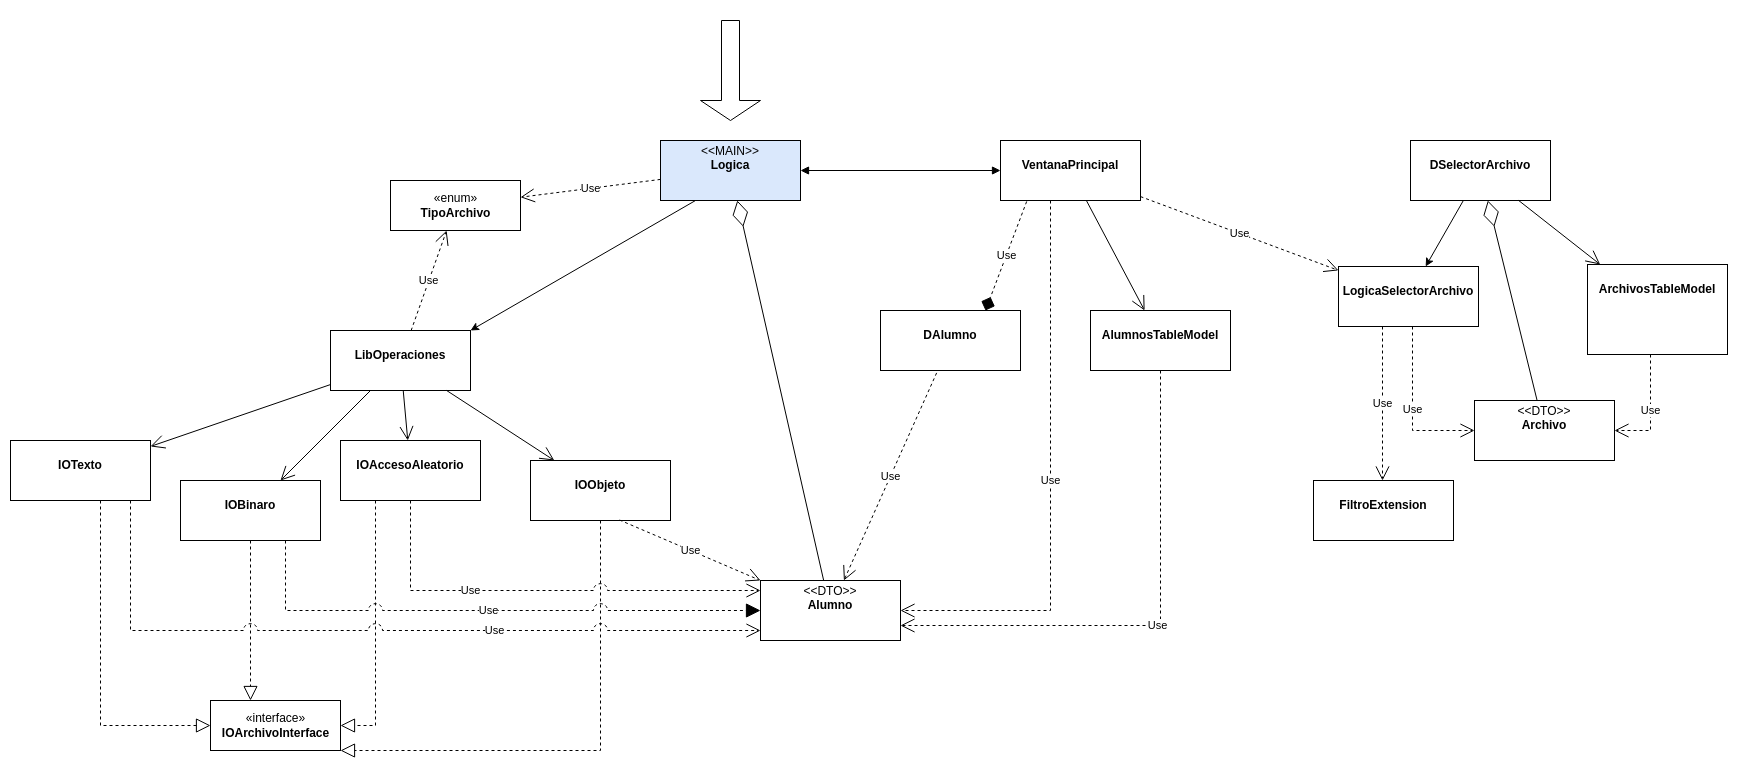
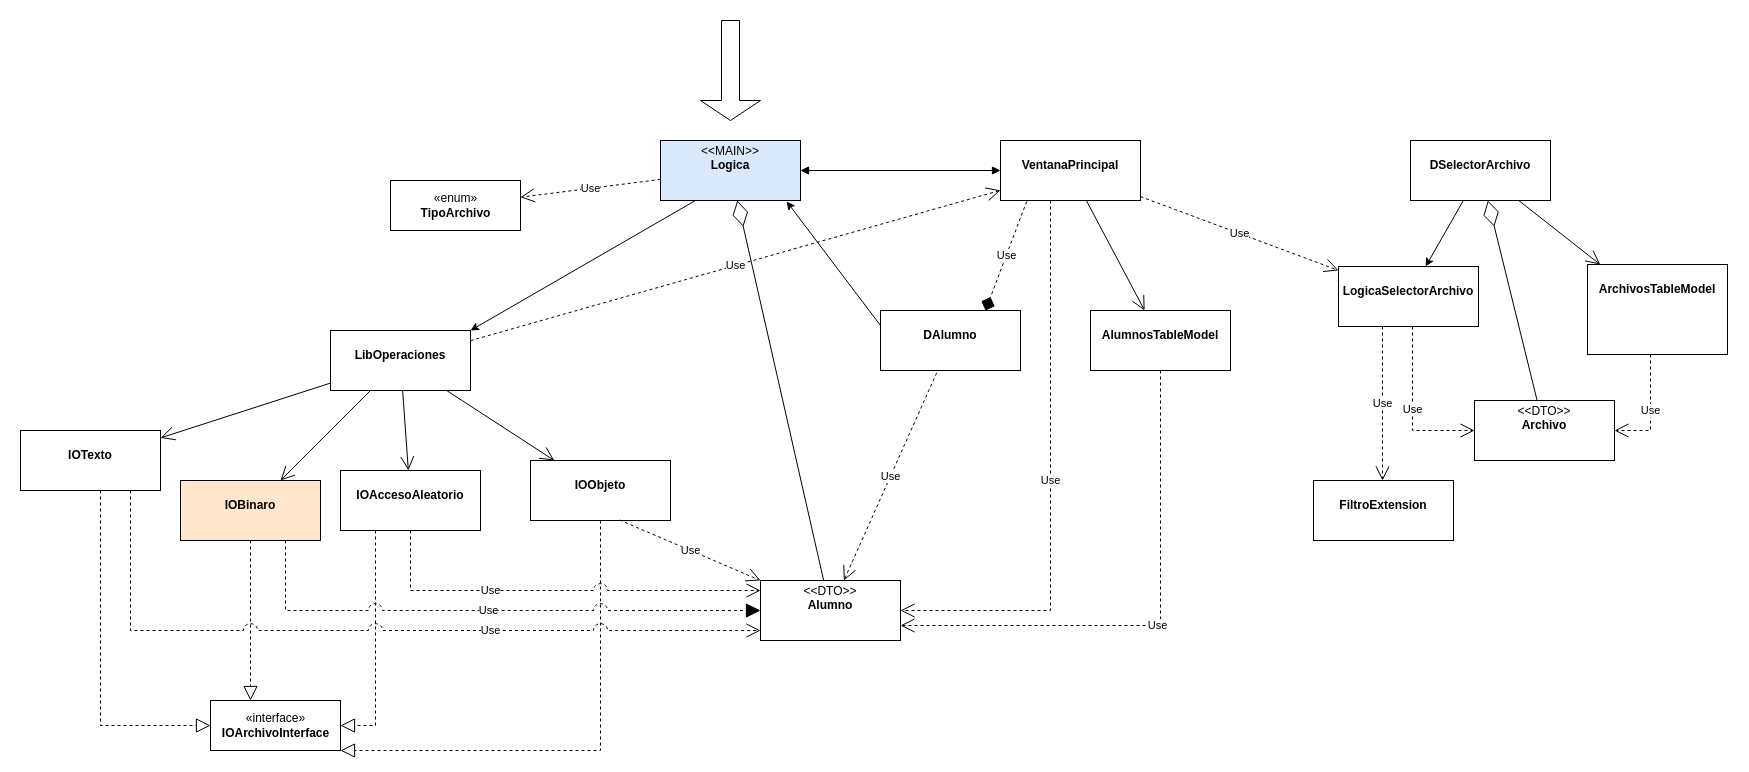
edge "DAlumno" -> "<<MAIN>> Logica": added
edge "LibOperaciones" -> "«enum» TipoArchivo": now "LibOperaciones" -> "VentanaPrincipal"
node "IOTexto": moved (81, 471) -> (91, 461)
node "IOAccesoAleatorio": moved (411, 471) -> (411, 501)
node "IOBinaro": fillcolor #ffffff -> #ffe6cc
